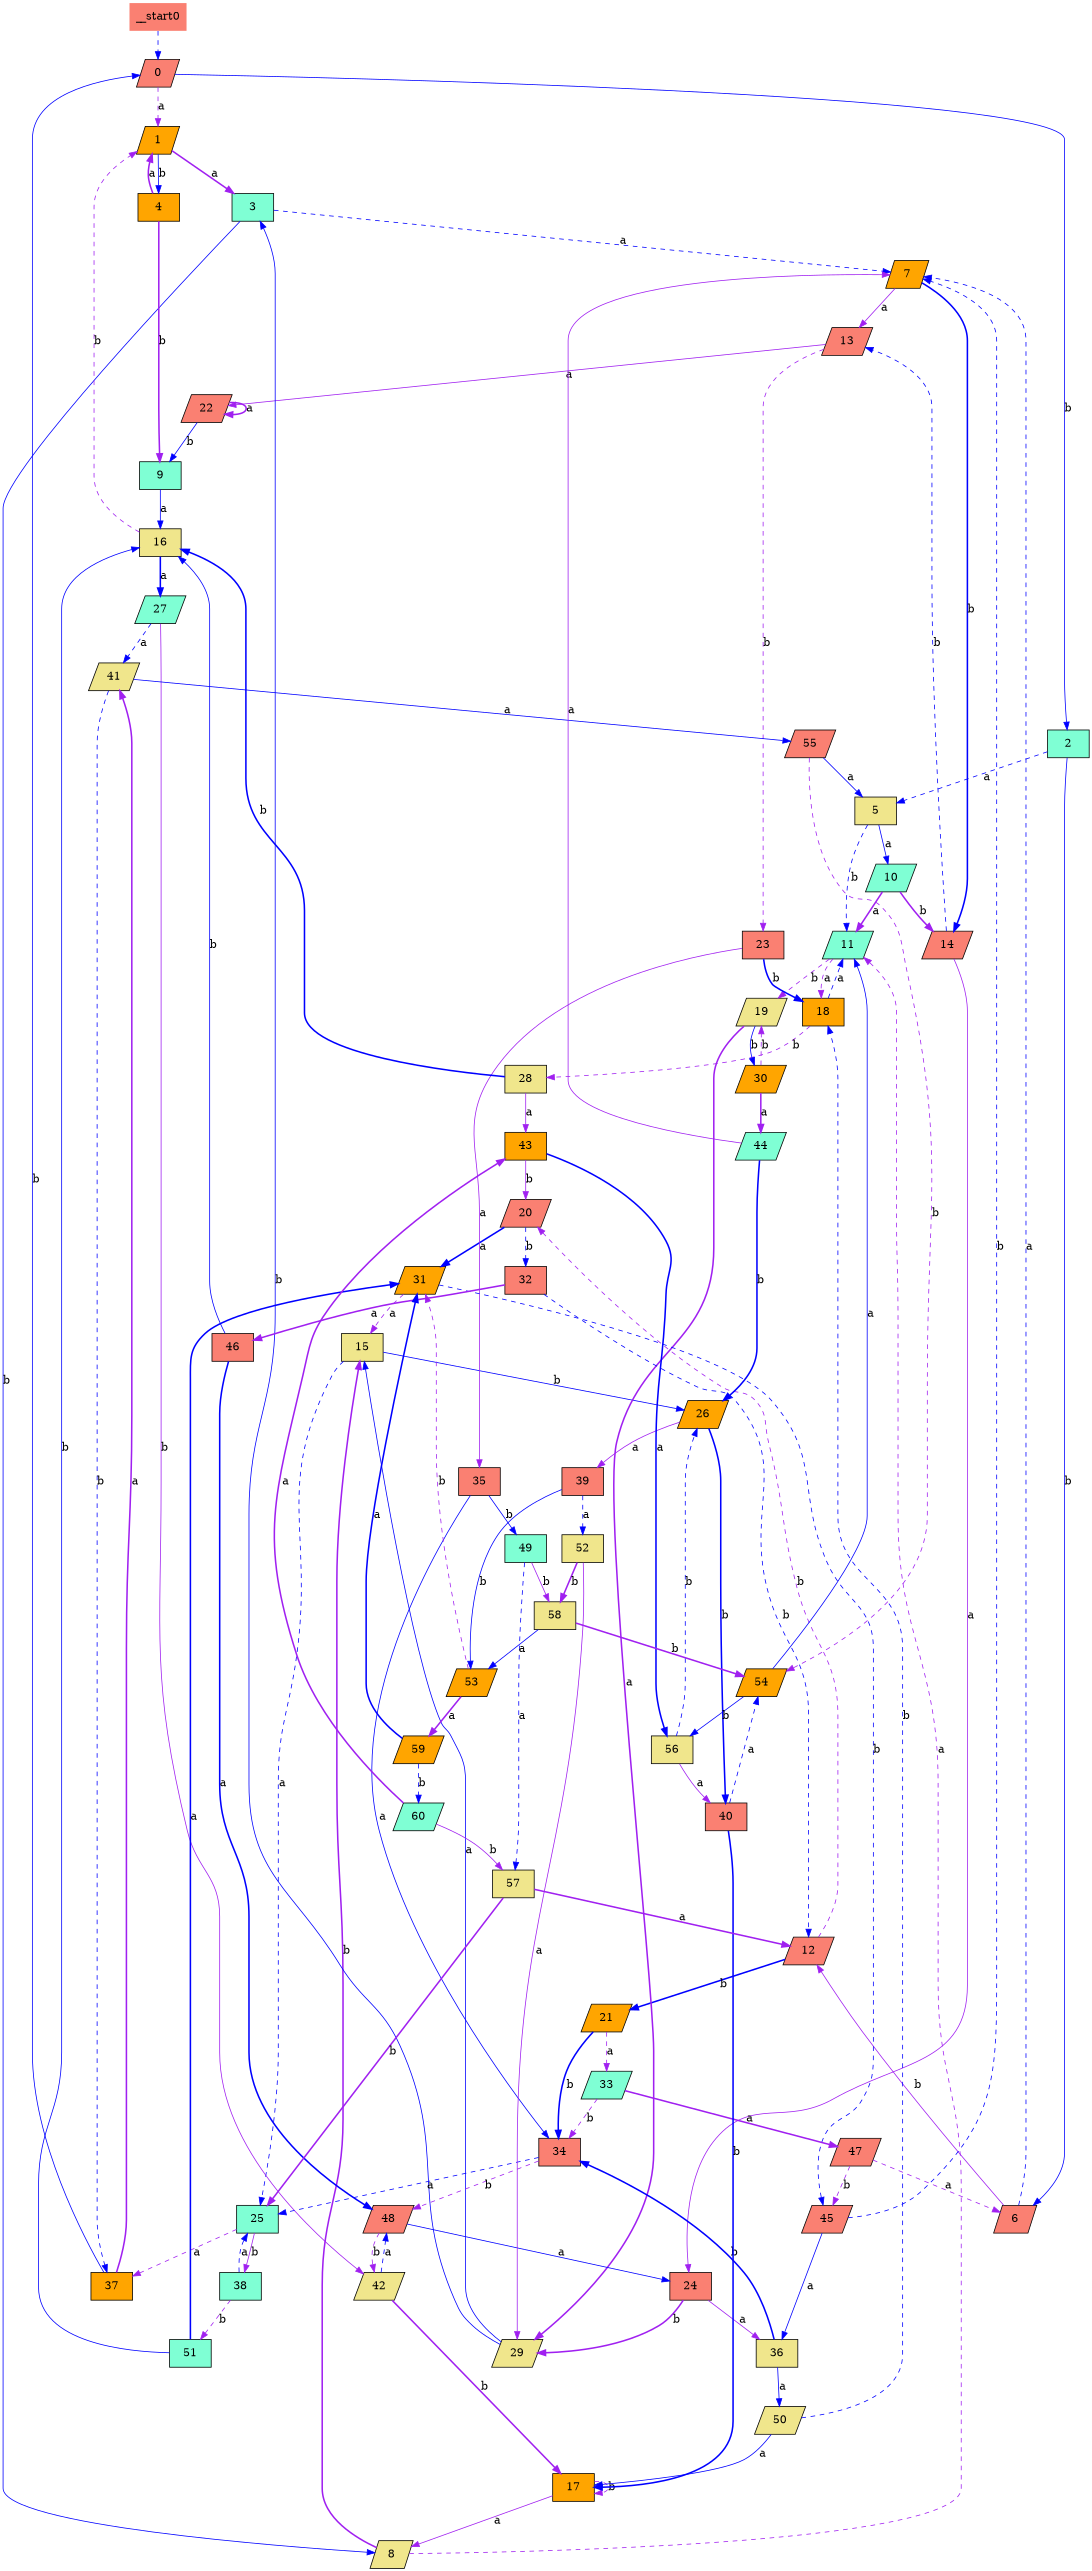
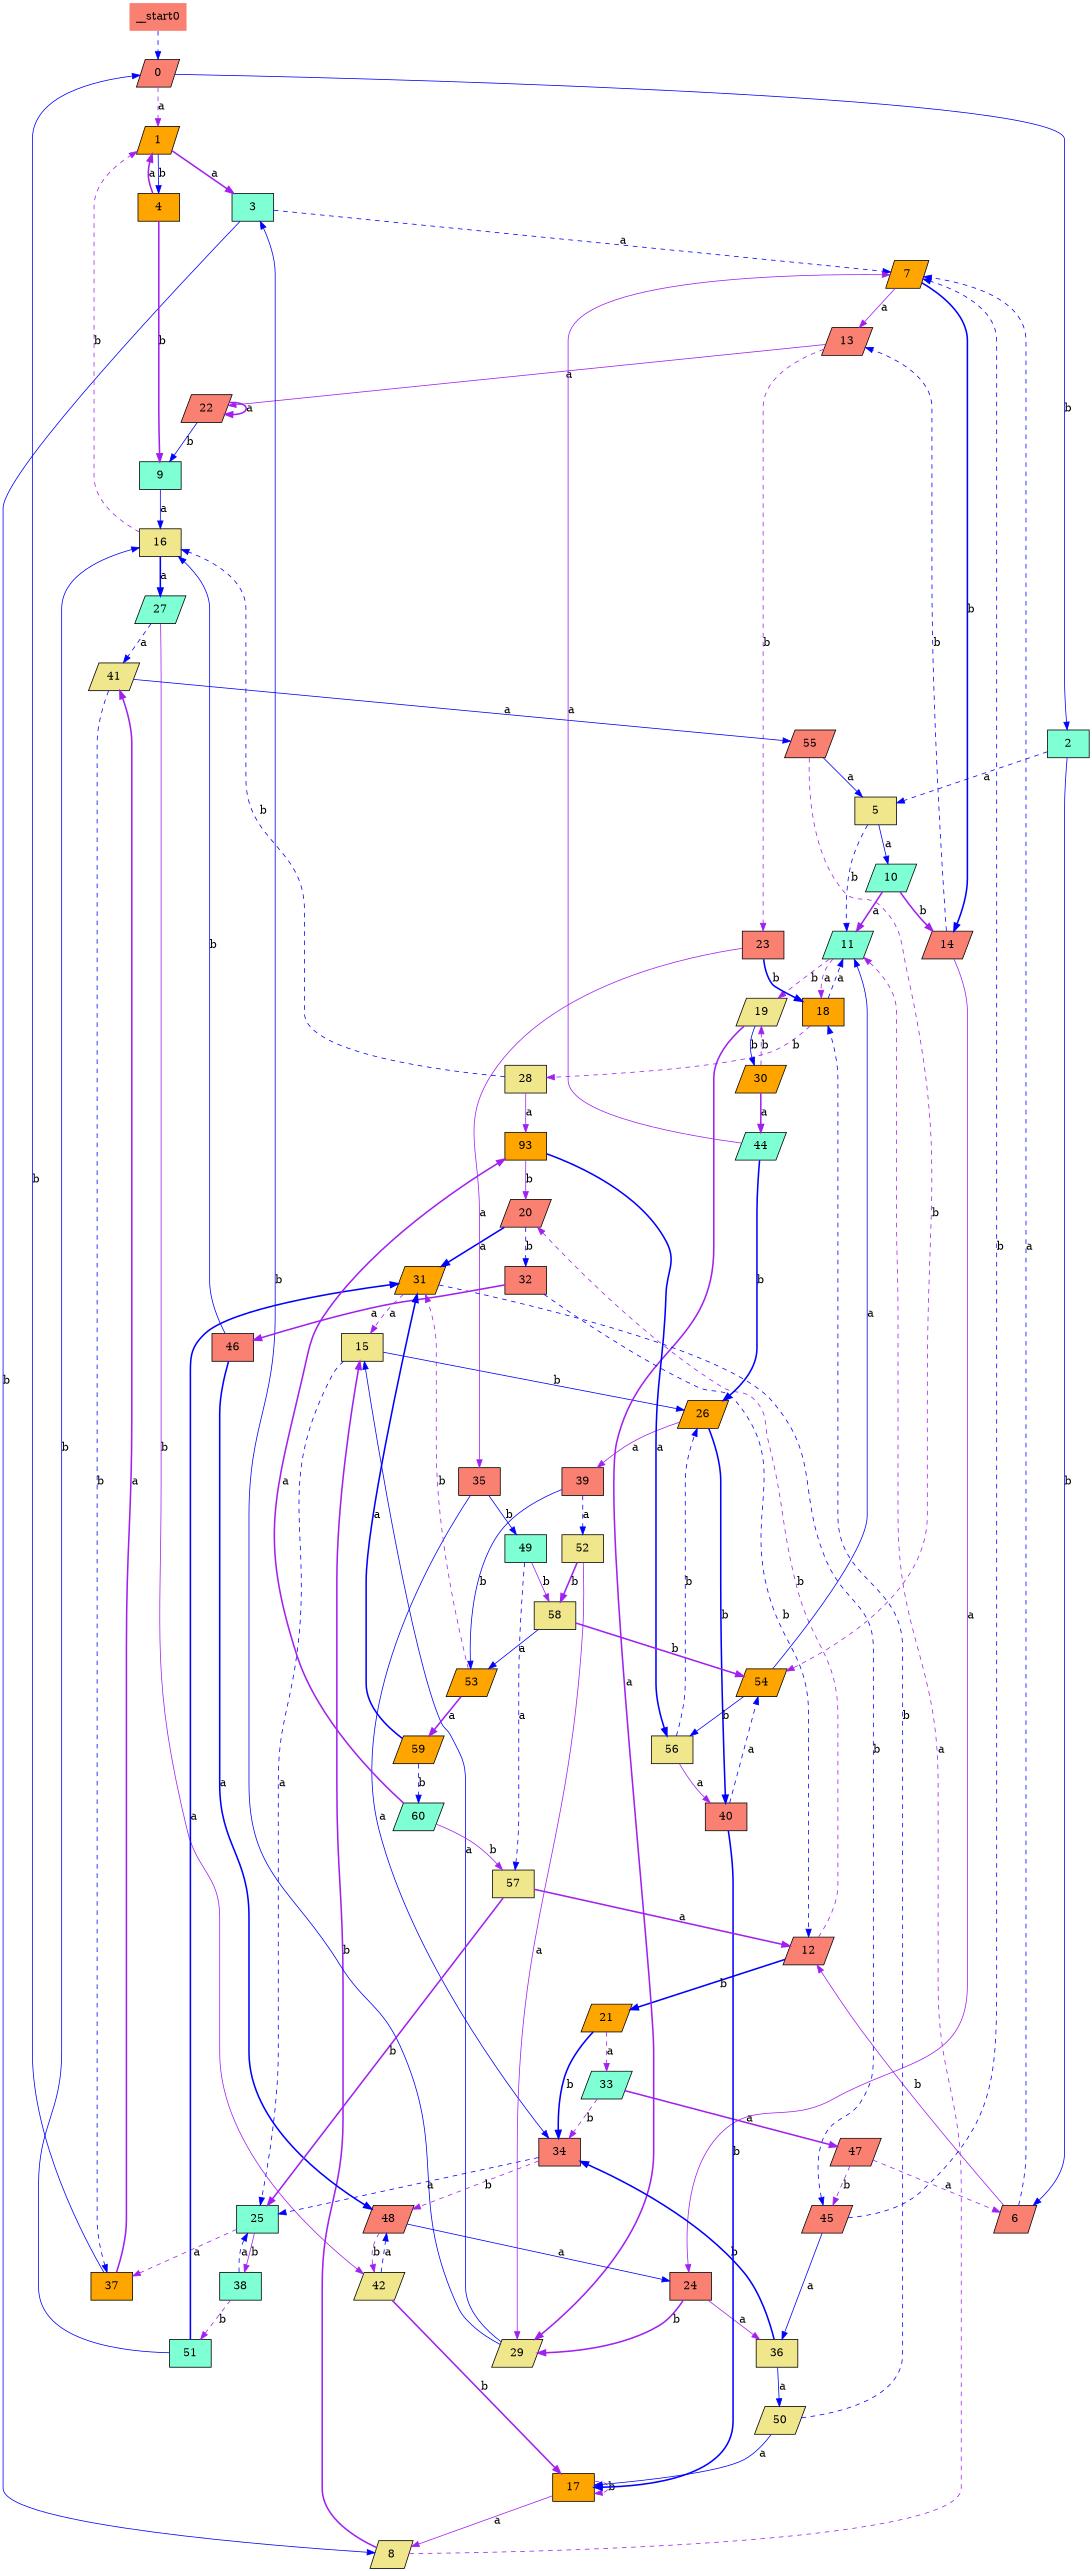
edge "28" -> "16": style bold -> dashed
node "43": label "43" -> "93"
